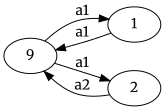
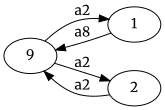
edge "9" -> "1": label "a1" -> "a2"
edge "1" -> "9": label "a1" -> "a8"
edge "9" -> "2": label "a1" -> "a2"
